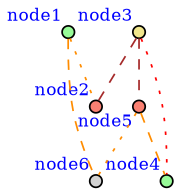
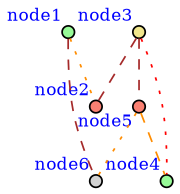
edge "node1" -- "node6": color darkorange -> brown
